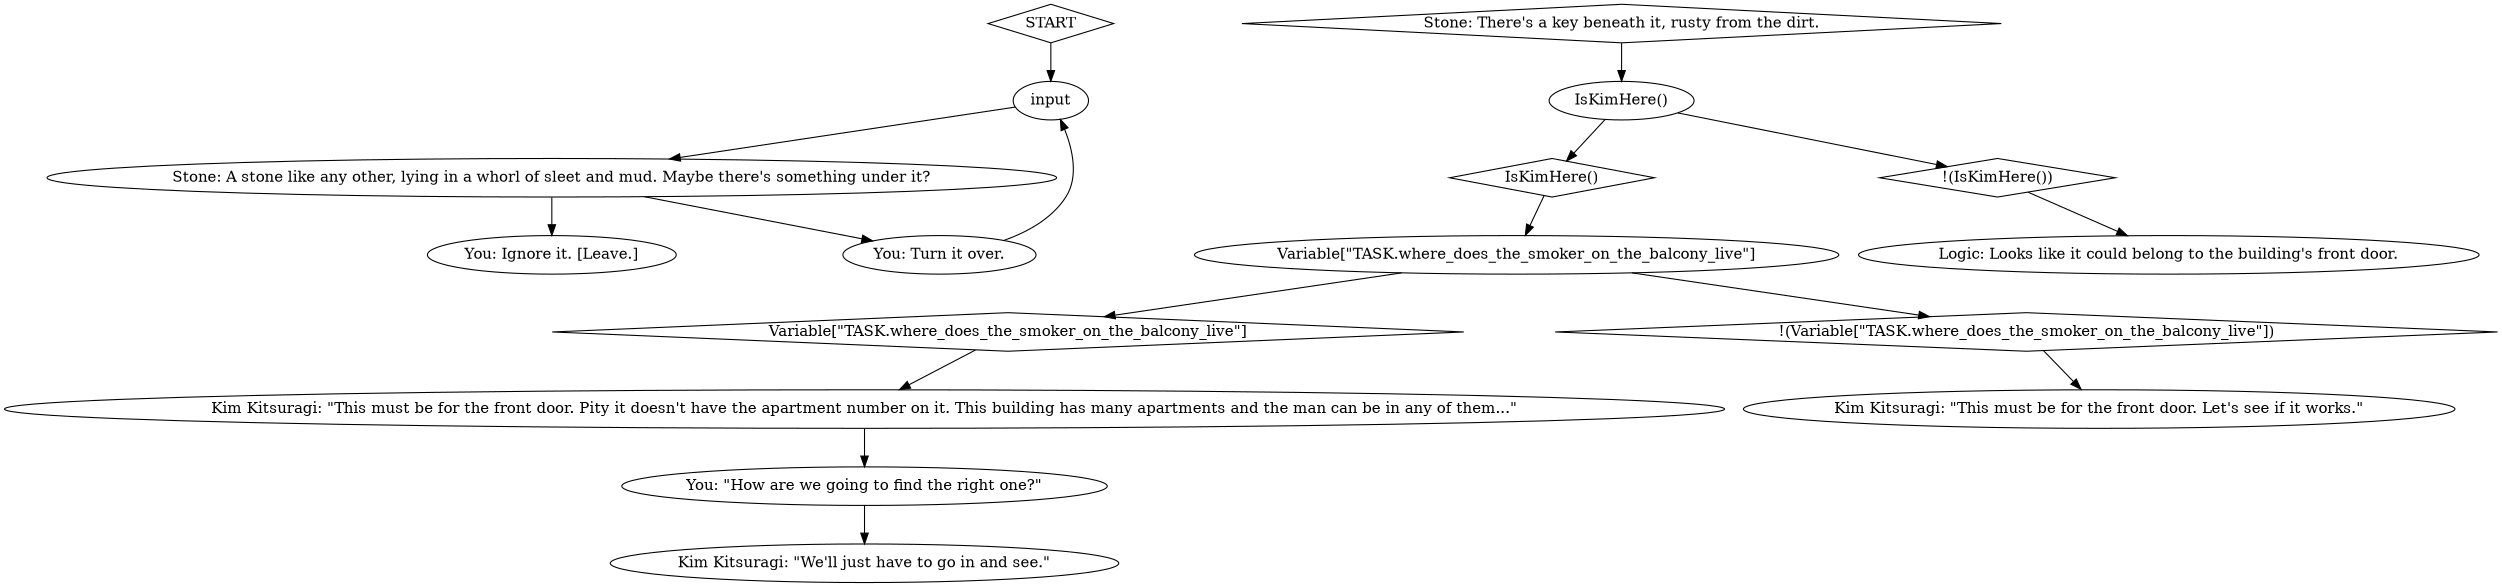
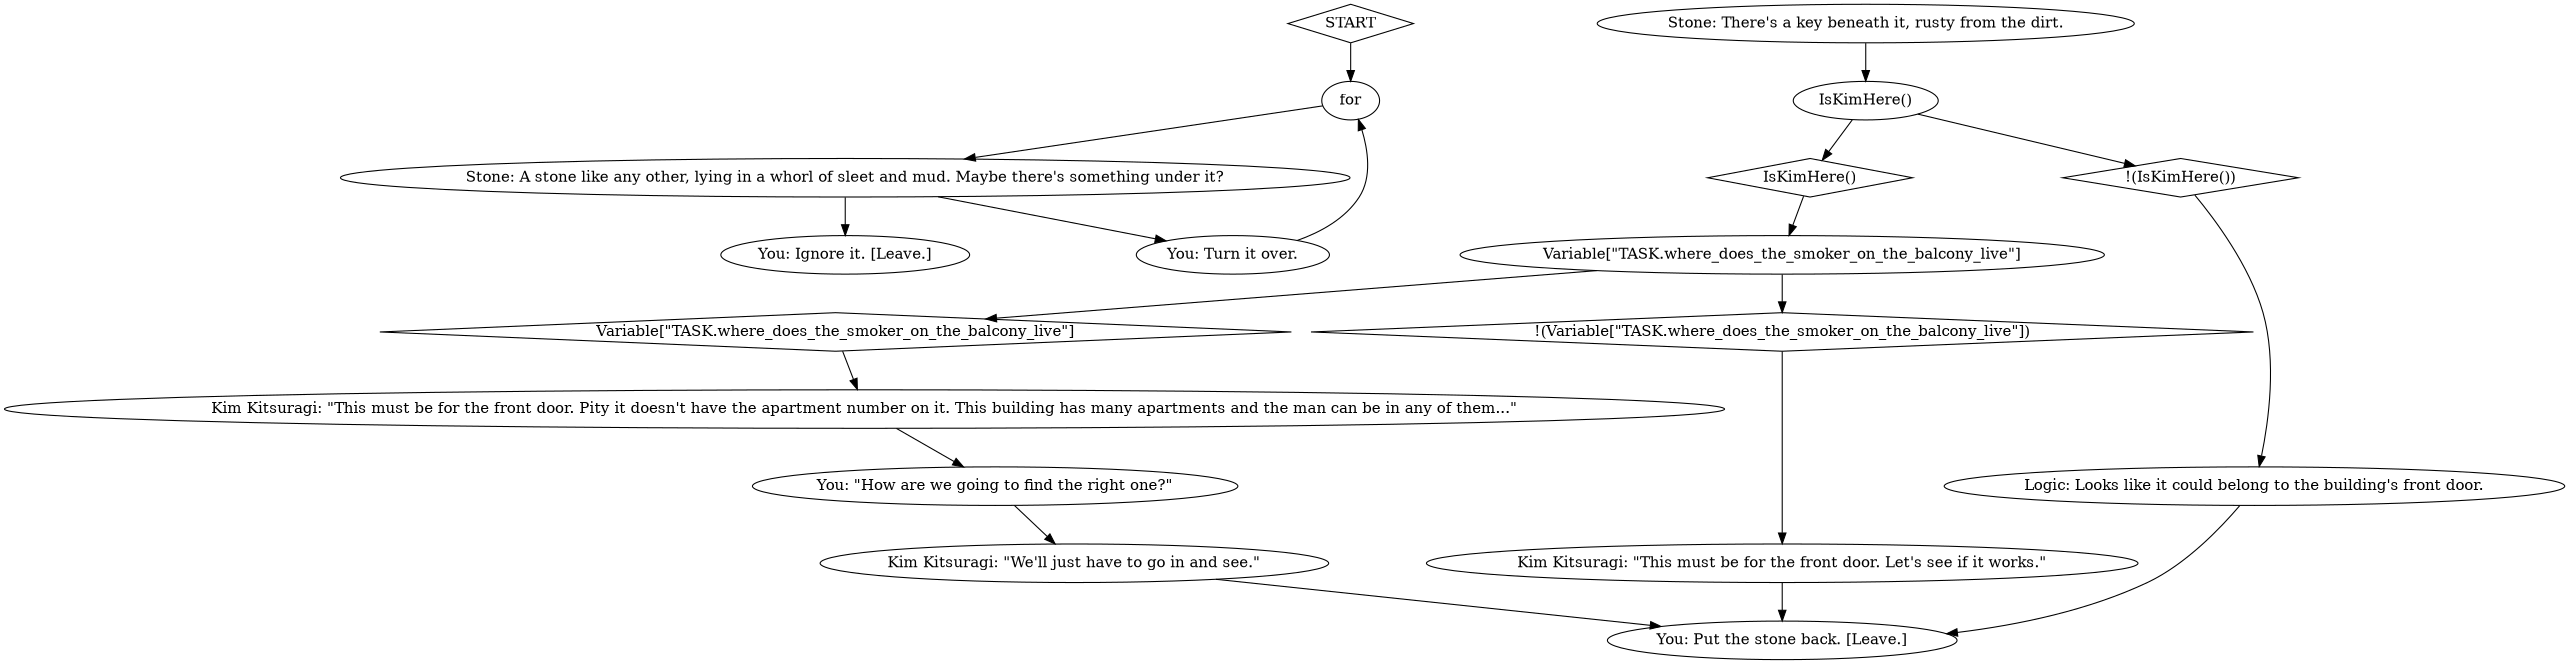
node "Stone: There's a key beneath it, rusty from the dirt.": shape diamond -> ellipse
node "input": label "input" -> "for"
node "You: Put the stone back. [Leave.]": added
